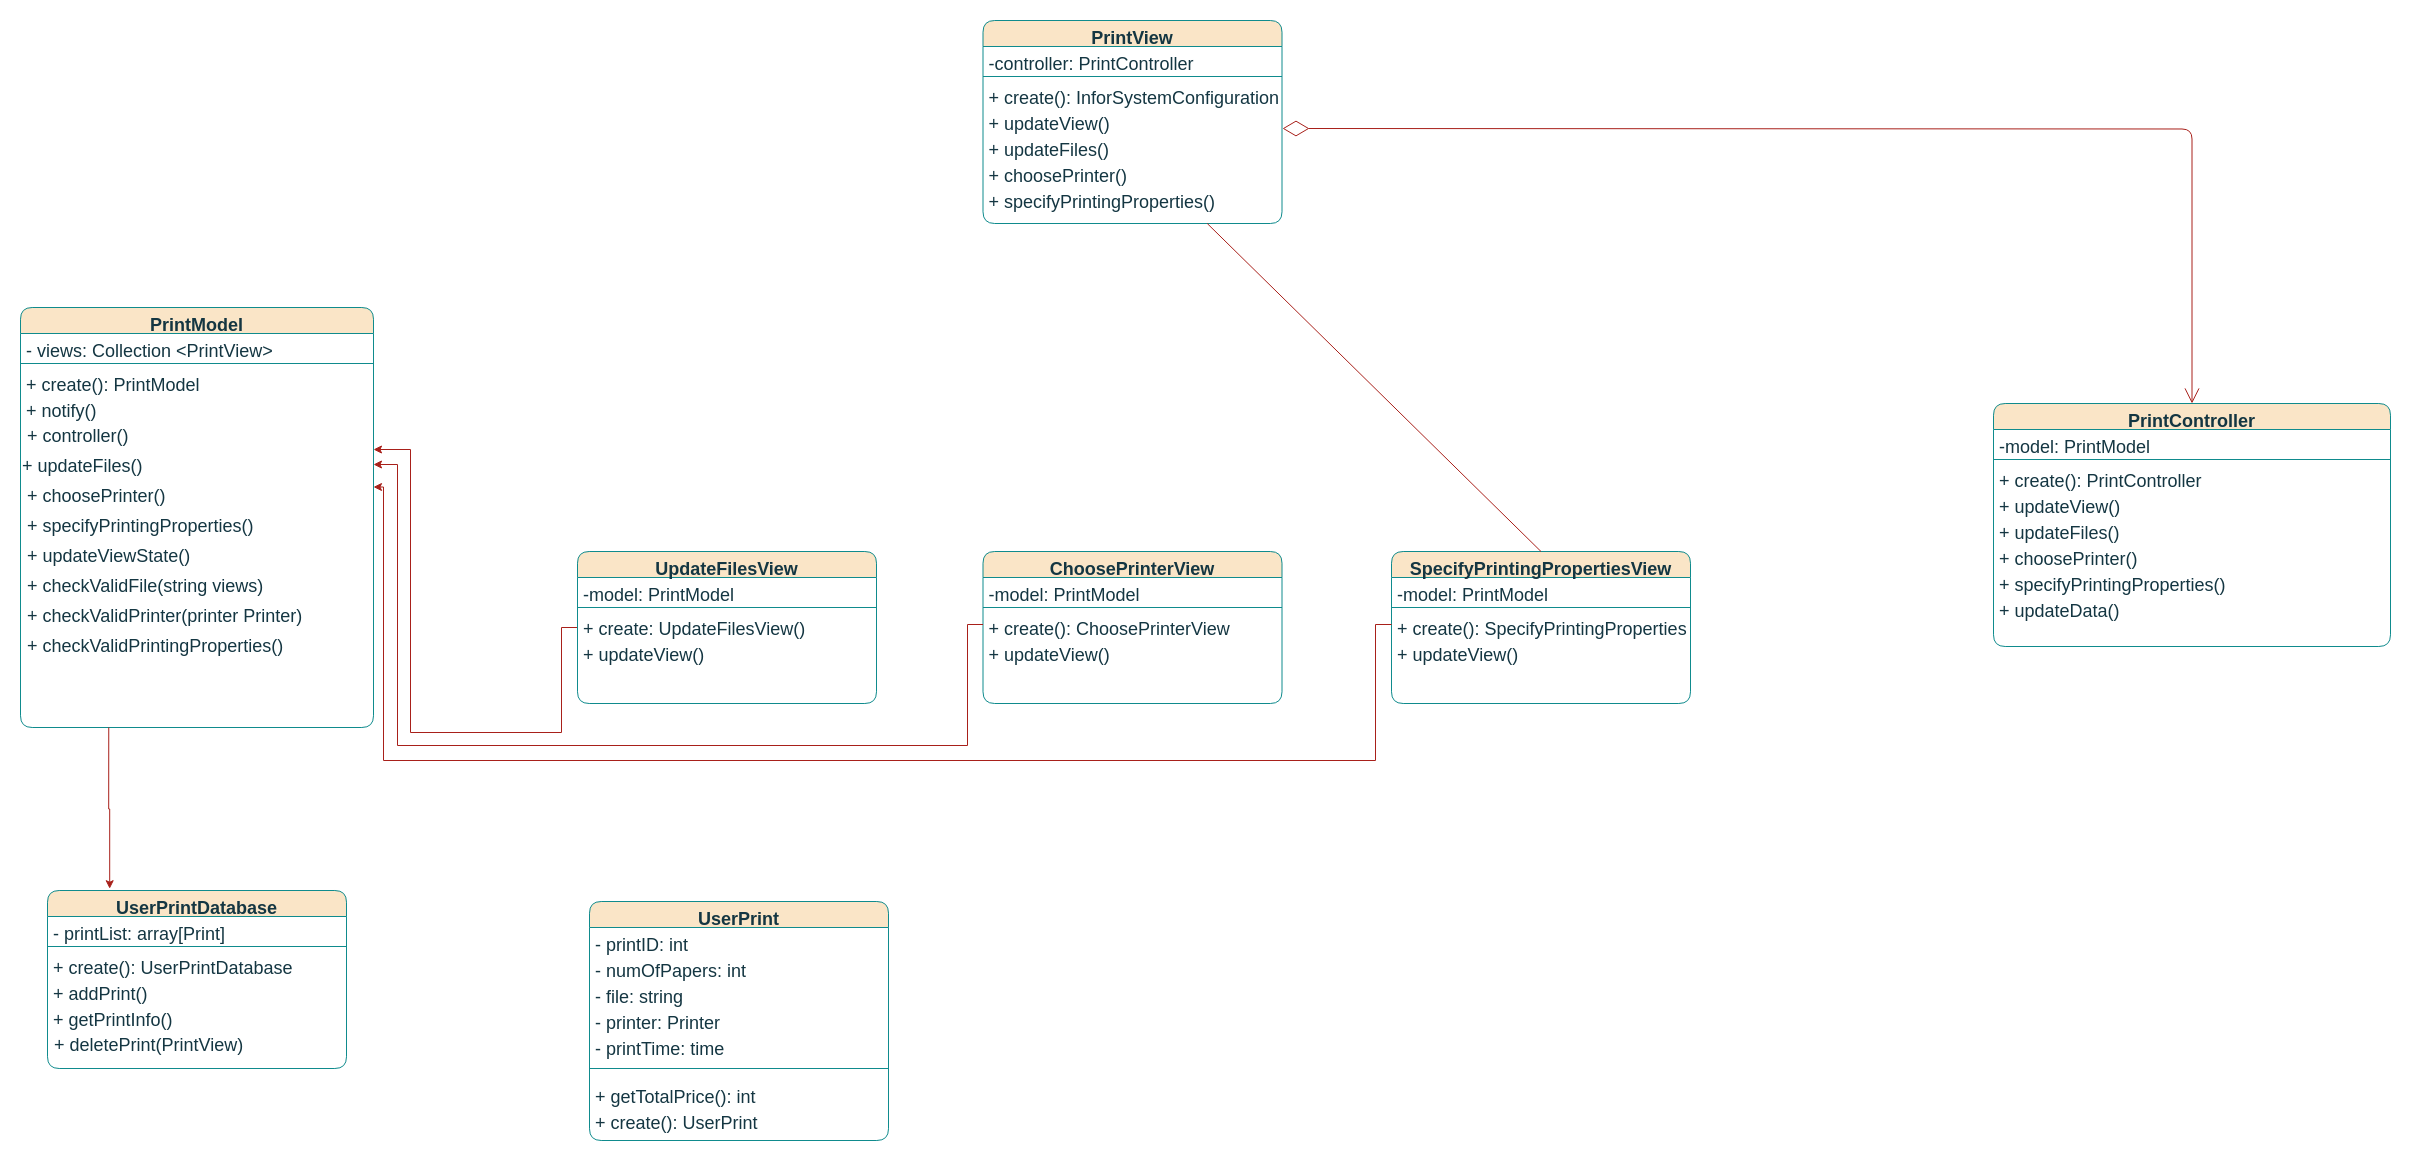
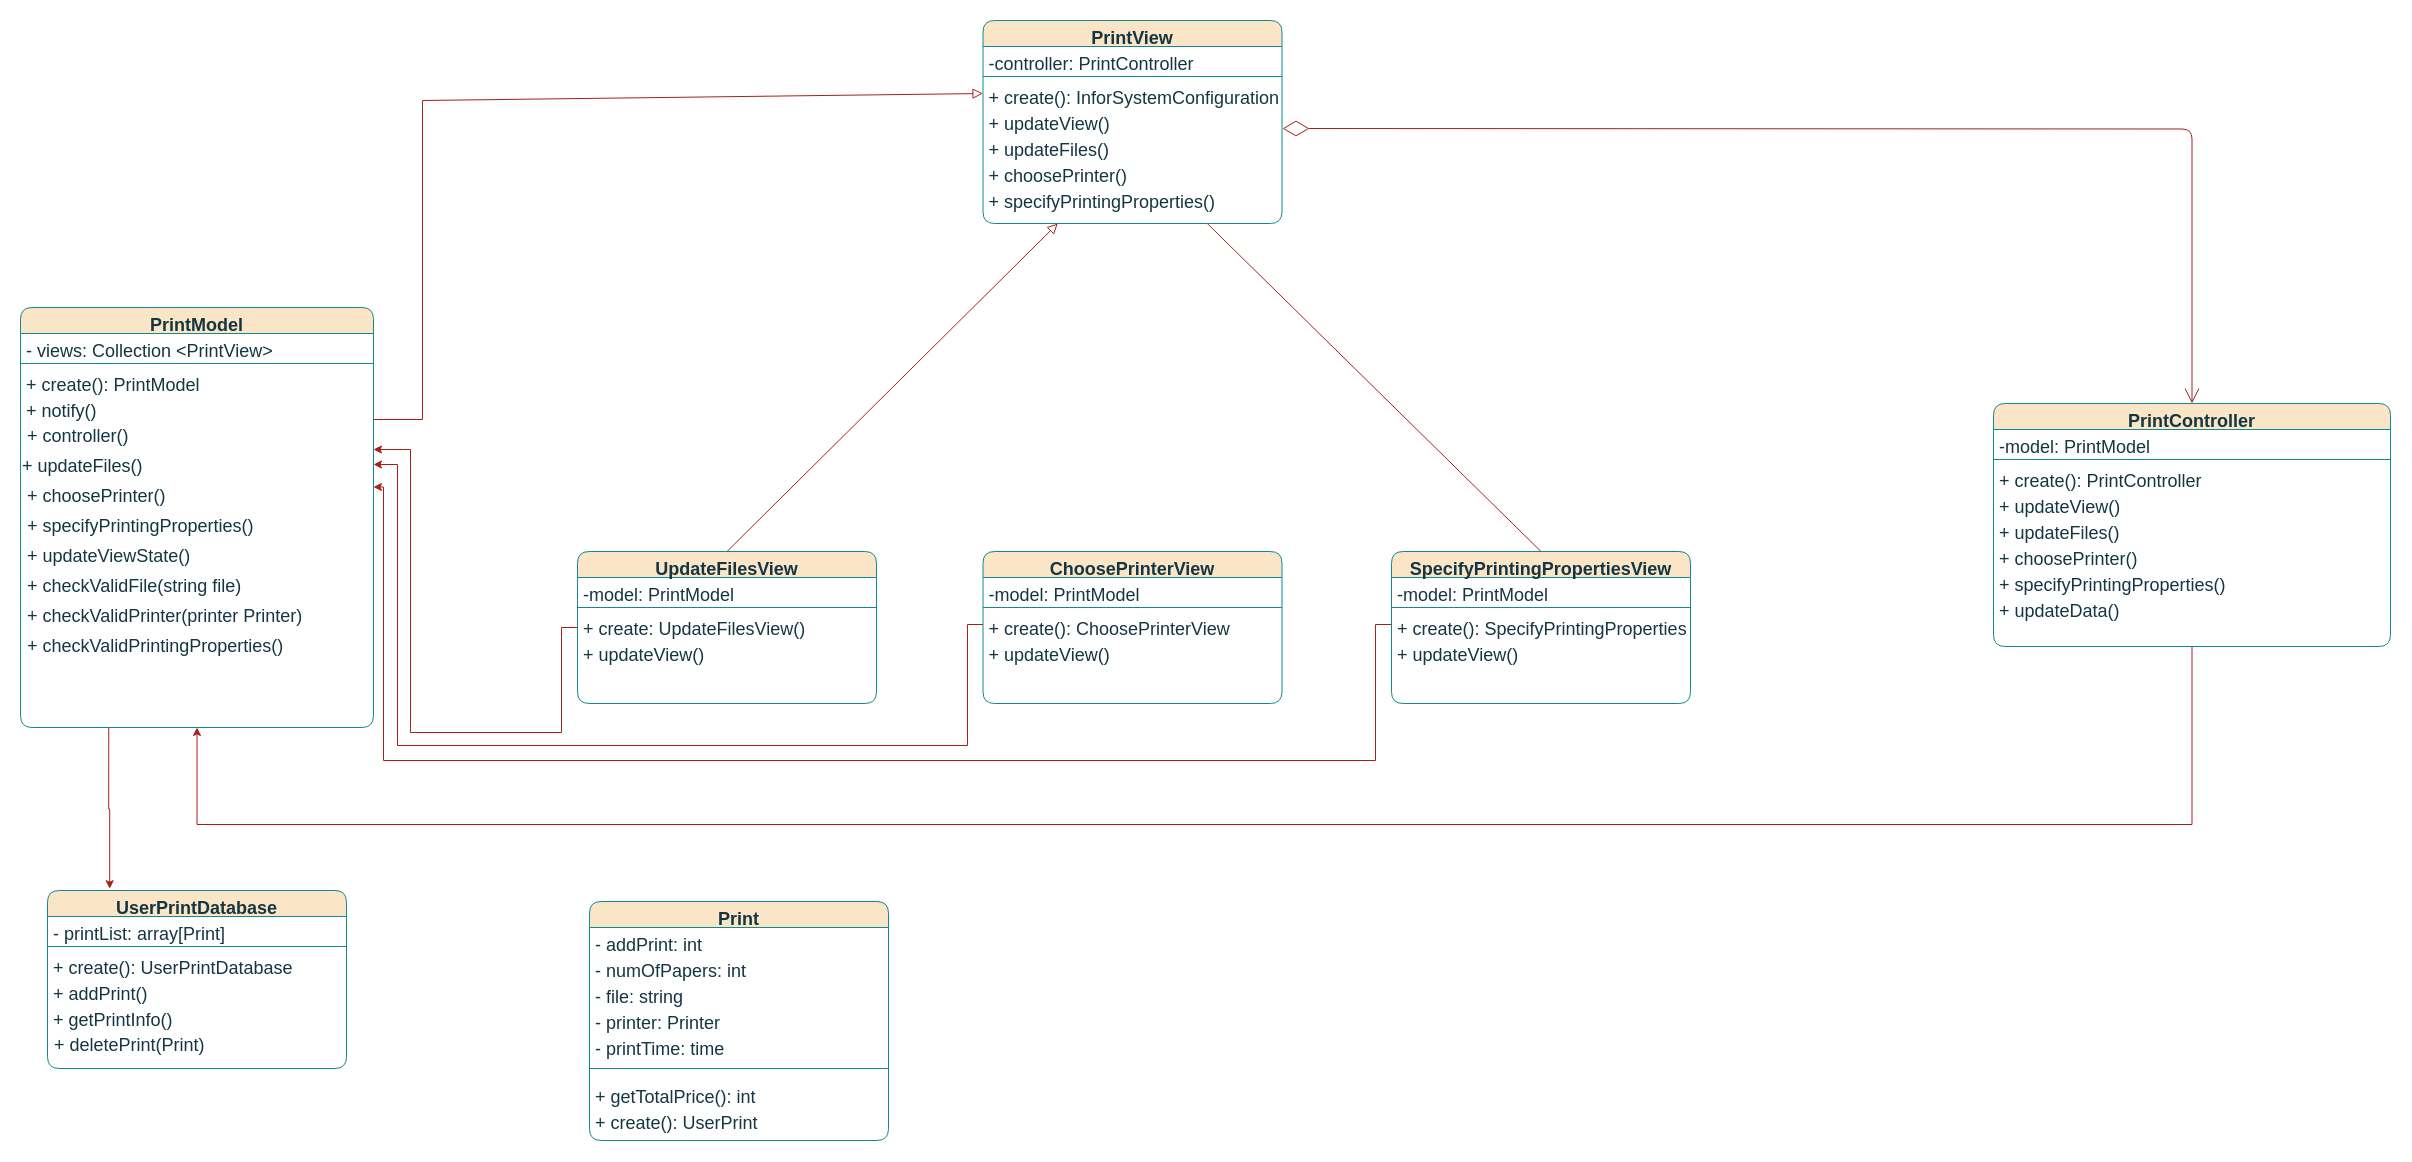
edge "+ controller()" -> "+ create(): InforSystemConfigurationView": added
edge "UpdateFilesView" -> "PrintView": added
node "+ checkValidFile(string views)": label "+ checkValidFile(string views)" -> "+ checkValidFile(string file)"
edge "PrintController" -> "PrintModel": added
node "UserPrint": label "UserPrint" -> "Print"
node "- printID: int -": label "- printID: int -" -> "- addPrint: int -"
node "+ deletePrint(PrintView)": label "+ deletePrint(PrintView)" -> "+ deletePrint(Print)"
